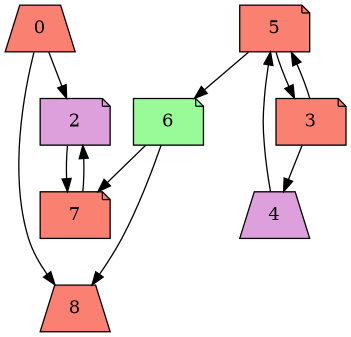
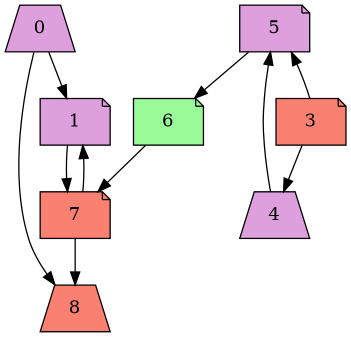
node "0": fillcolor salmon -> plum
node "5": fillcolor salmon -> plum
edge "5" -> "3": removed
node "2": label "2" -> "1"
edge "6" -> "8": now "7" -> "8"
